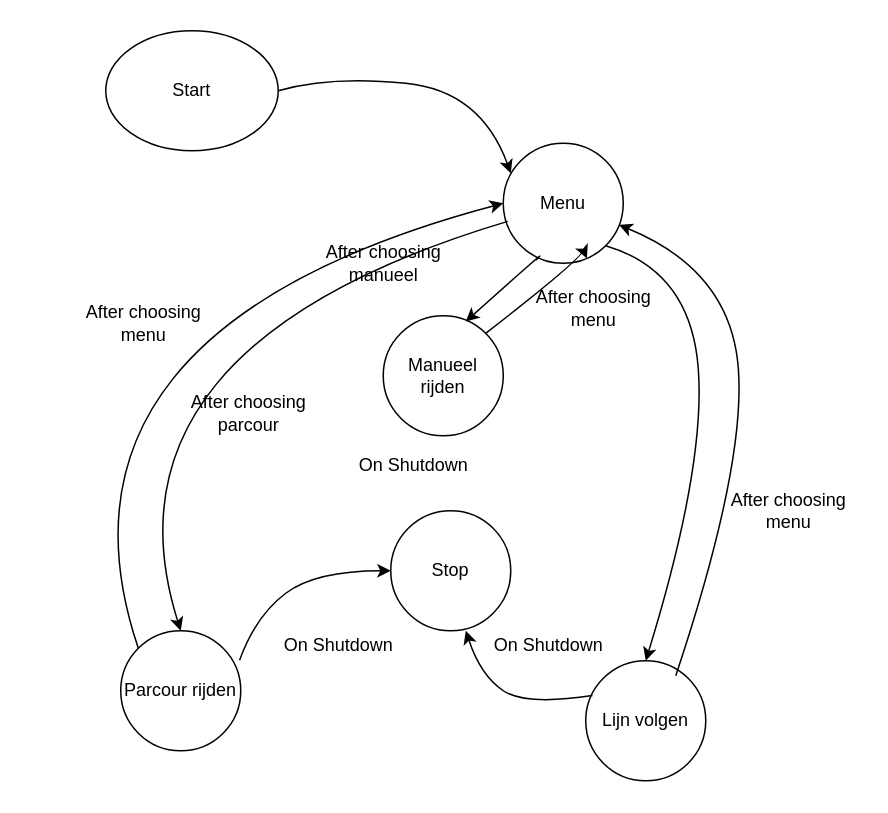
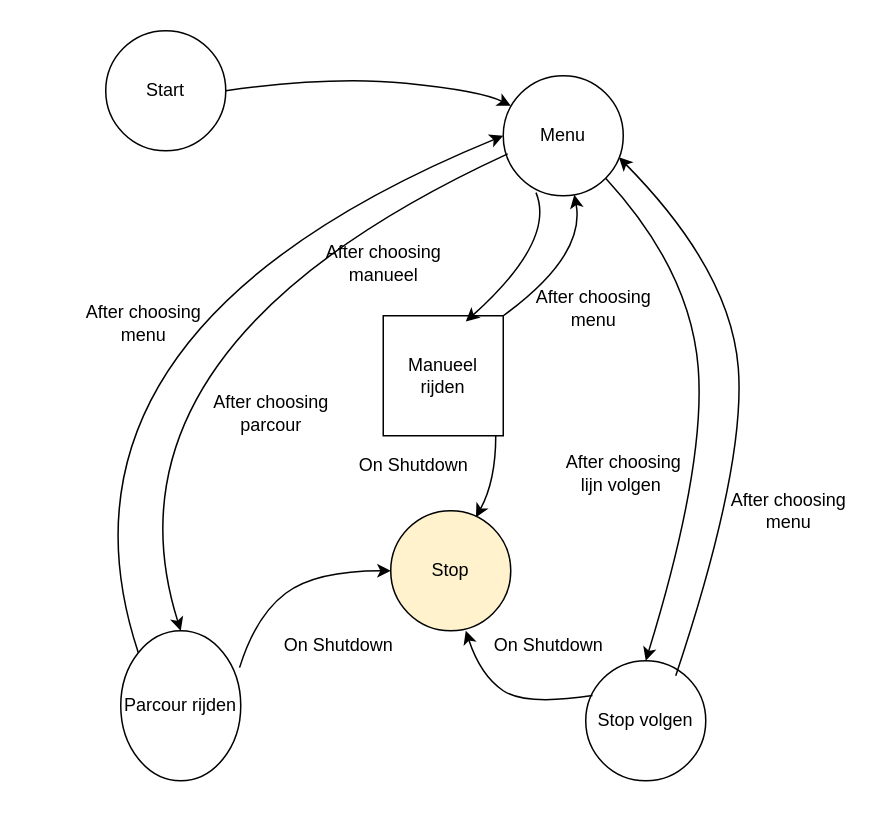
node "Start": size 173x120 -> 120x120
node "Menu": moved (563, 203) -> (563, 136)
node "Manueel rijden": shape ellipse -> rectangle
node "After choosing parcour": moved (248, 413) -> (271, 413)
edge "Manueel rijden" -> "Stop": added
node "After choosing lijn volgen": added
node "Stop": fillcolor #ffffff -> #fff2cc
node "Parcour rijden": size 120x120 -> 120x150
node "Lijn volgen": label "Lijn volgen" -> "Stop volgen"
